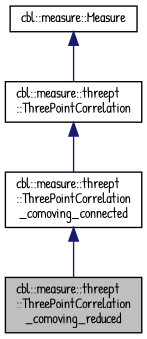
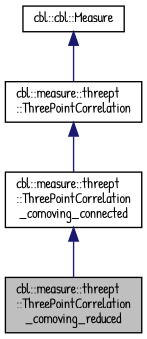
node "cbl::measure::Measure": label "cbl::measure::Measure" -> "cbl::cbl::Measure"
